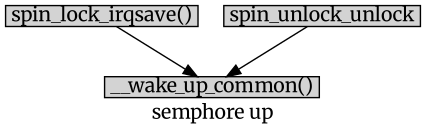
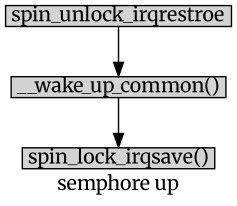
node "spin_unlock_unlock": label "spin_unlock_unlock" -> "spin_unlock_irqrestroe"
edge "spin_lock_irqsave()" -> "__wake_up_common()": reversed
